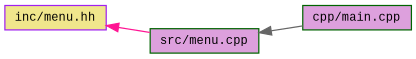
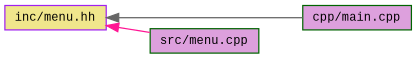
edge "cpp/main.cpp" -> "src/menu.cpp": now "cpp/main.cpp" -> "inc/menu.hh"
